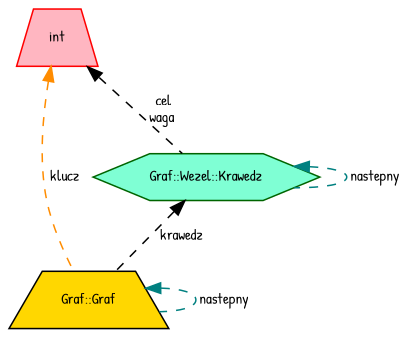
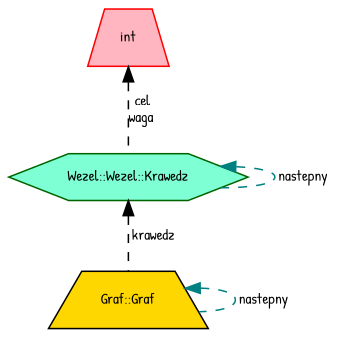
node "Graf::Wezel::Krawedz": label "Graf::Wezel::Krawedz" -> "Wezel::Wezel::Krawedz"
edge "Graf::Graf" -> "int": removed, label "klucz"
